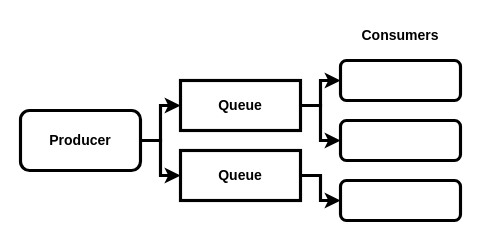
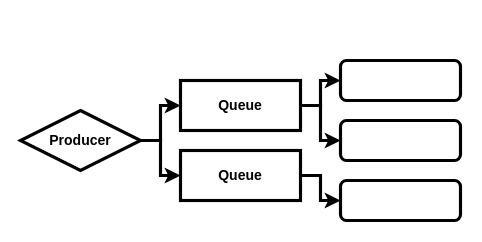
node "Consumers": removed
node "Producer": shape rounded rectangle -> diamond
